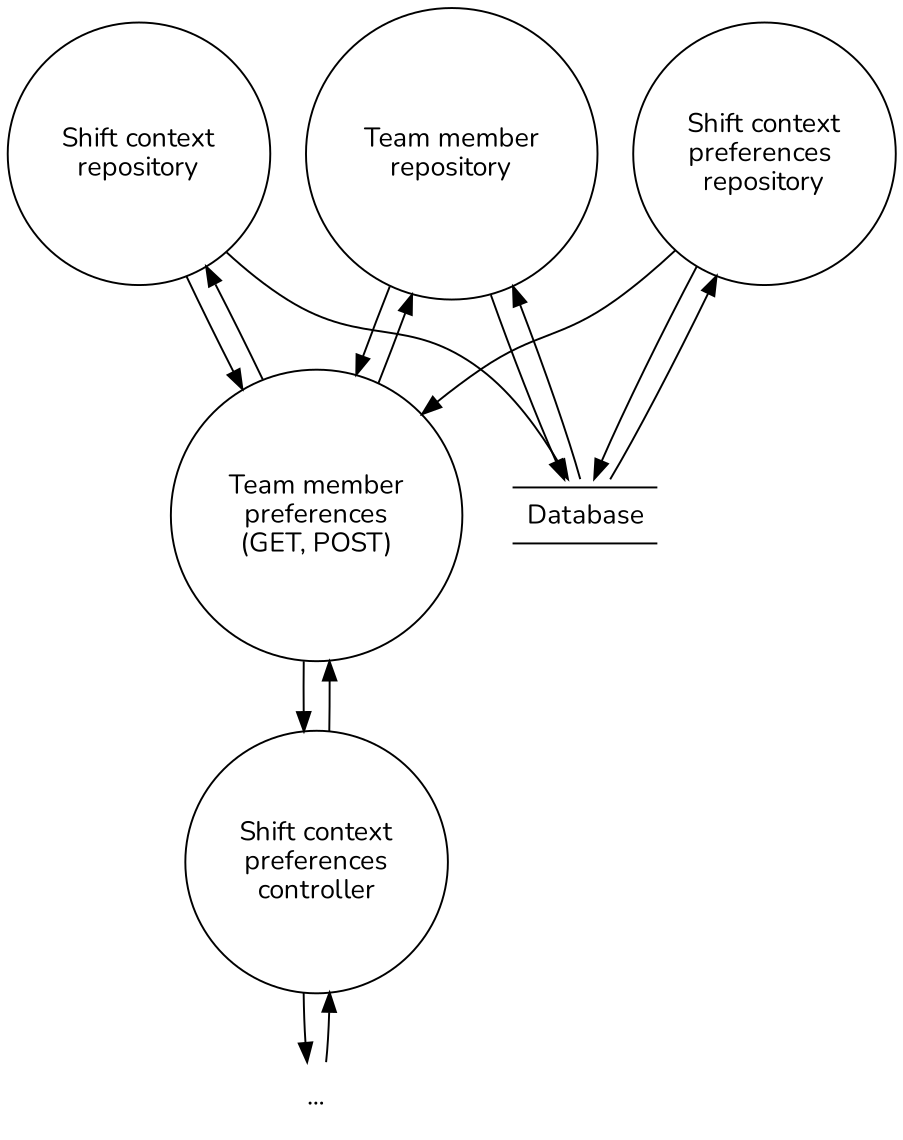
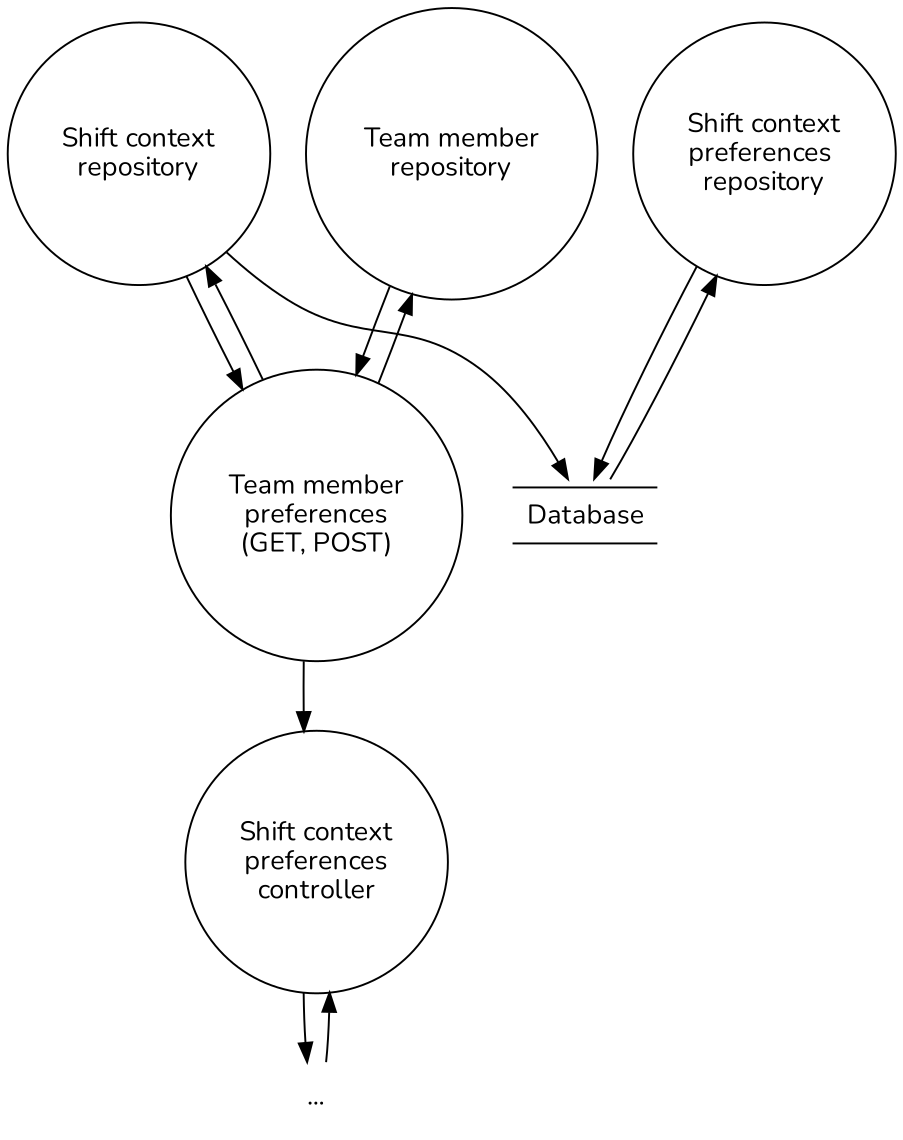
edge "Shift context preferences repository" -> "Team member preferences (GET, POST)": removed
edge "Team member repository" -> "Database": removed
edge "Database" -> "Team member repository": removed
edge "Shift context preferences controller" -> "Team member preferences (GET, POST)": removed
